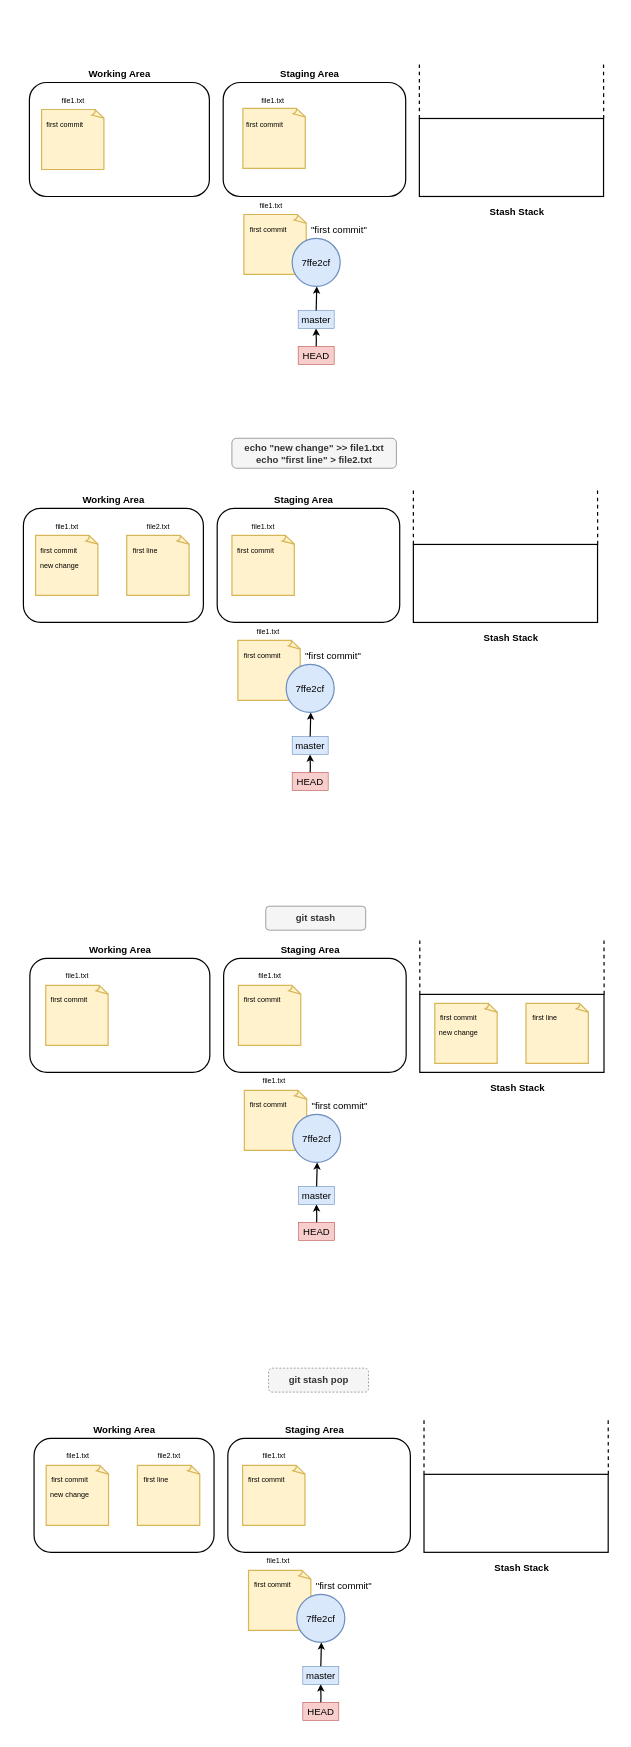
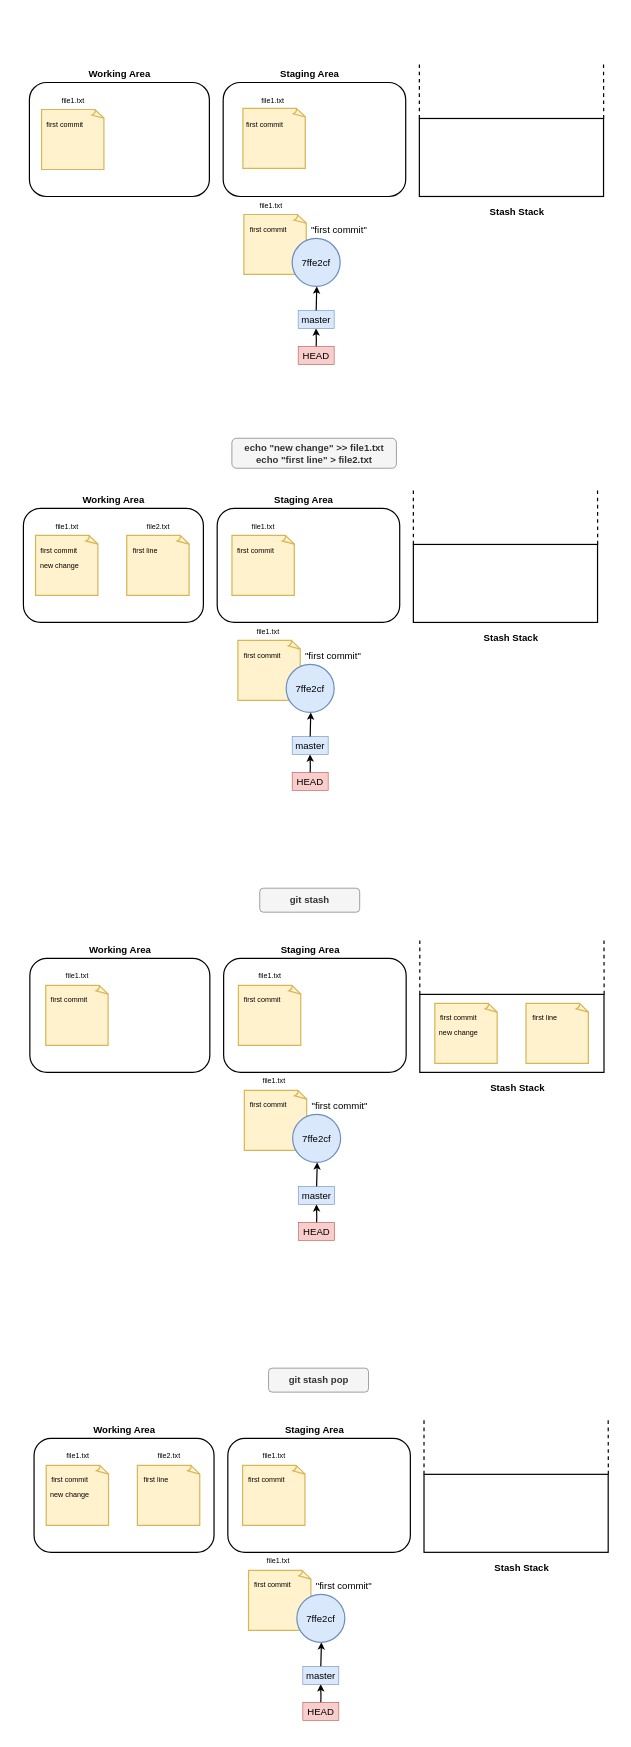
node "git stash": moved (316, 918) -> (310, 900)
node "git stash pop": style dashed -> solid
